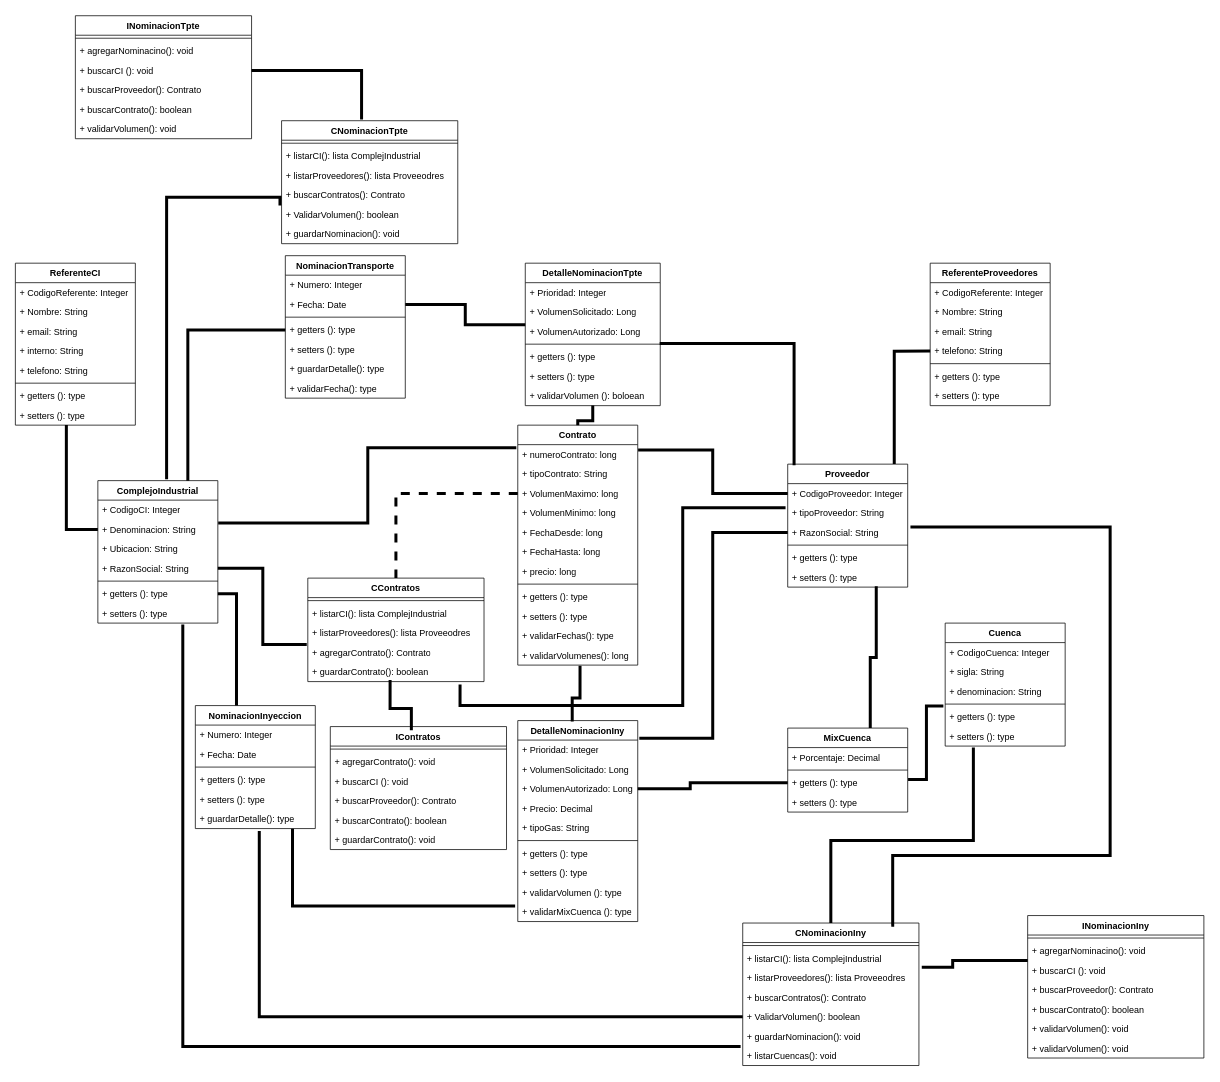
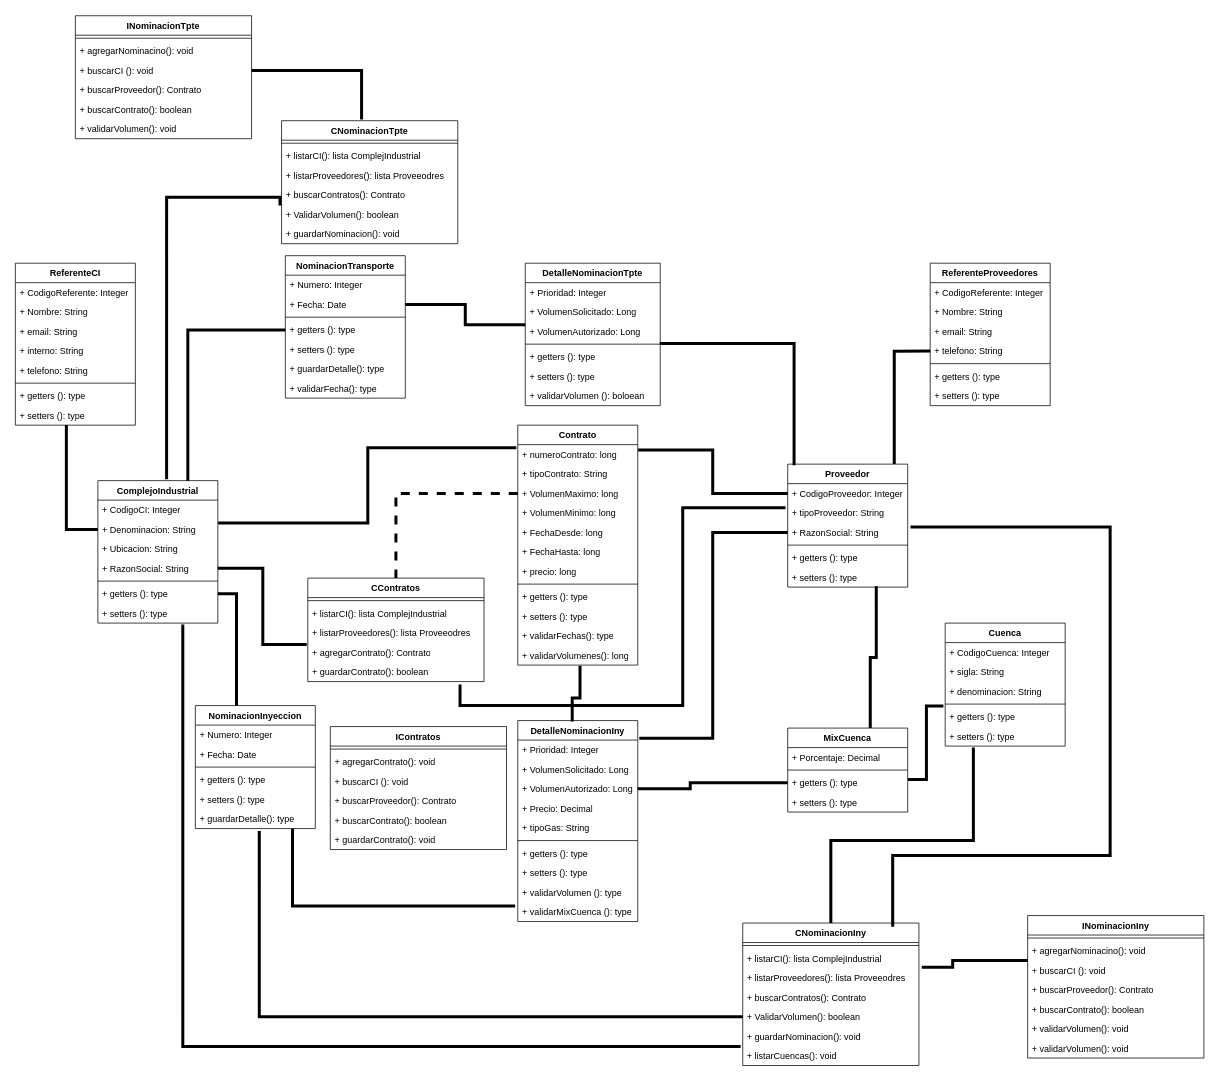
edge "+ validarVolumen (): boloean" -- "Contrato": removed
edge "+ guardarContrato(): boolean" -- "IContratos": removed
